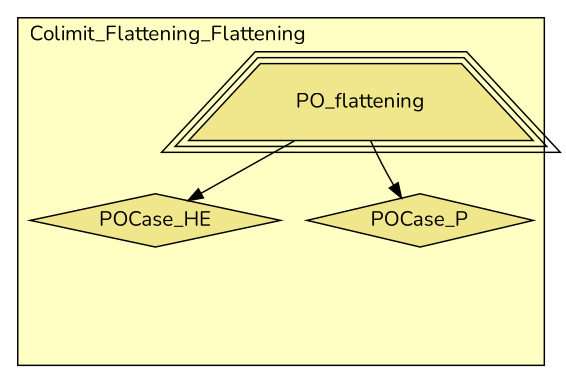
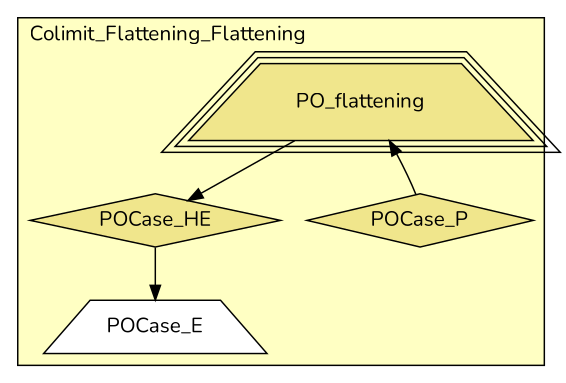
edge "PO_flattening" -> "POCase_P": reversed
node "POCase_E": added
